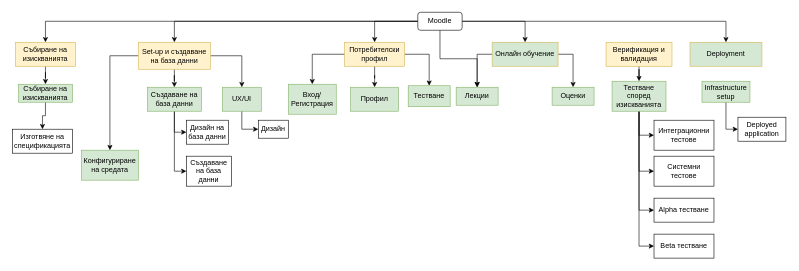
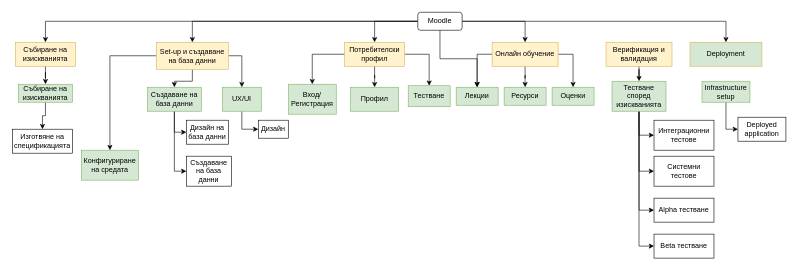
node "Онлайн обучение": fillcolor #d5e8d4 -> #fff2cc
node "Set-up и създаване на база данни": moved (174, 56) -> (192, 56)
edge "Онлайн обучение" -> "Ресурси": added
node "Ресурси": added
